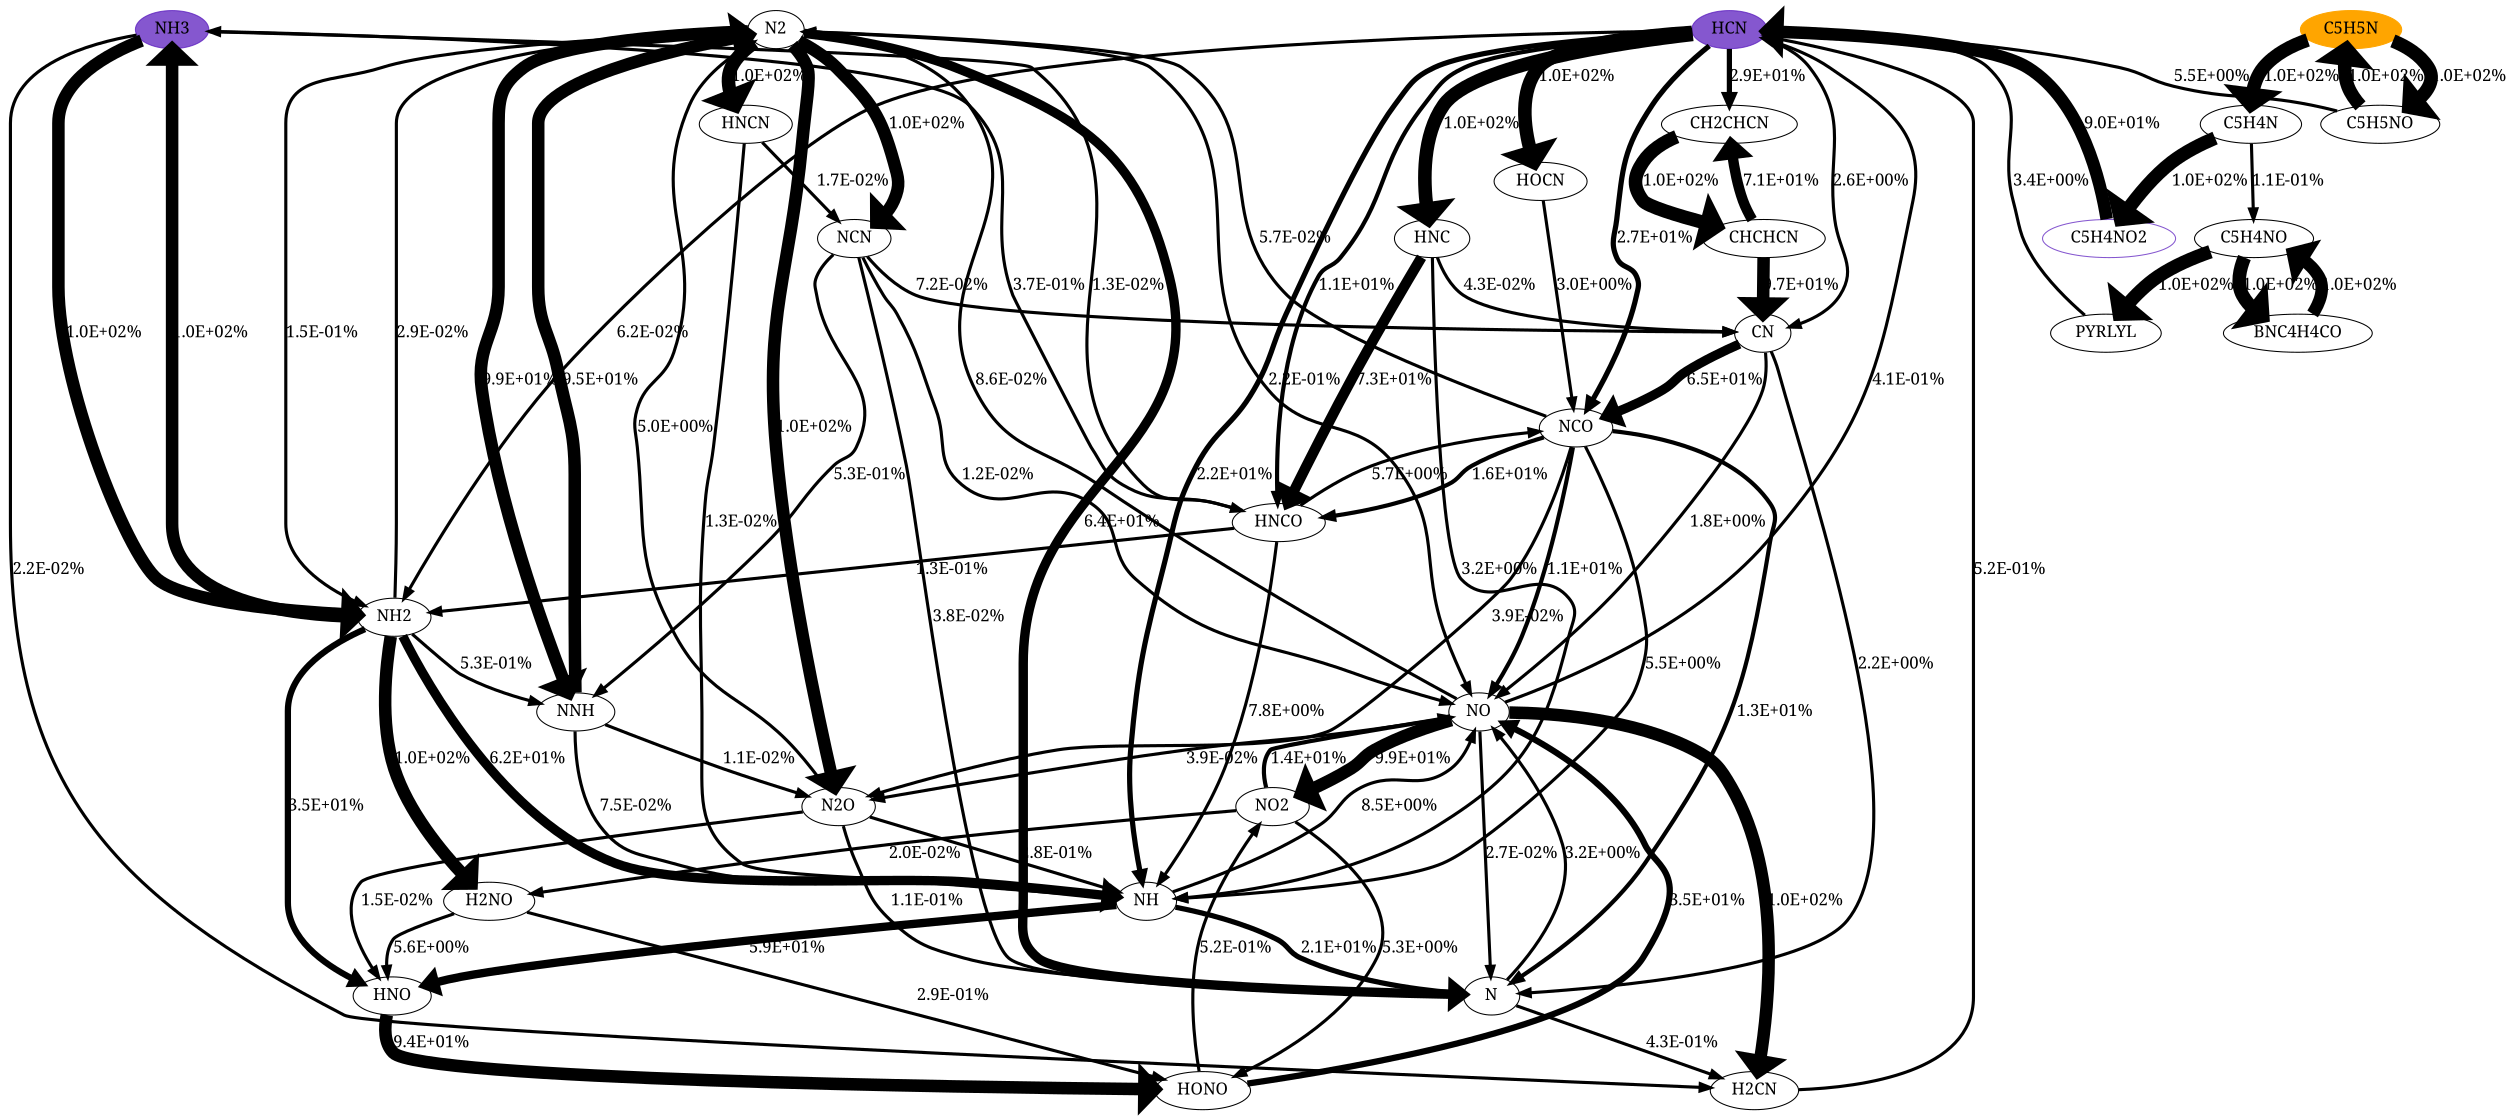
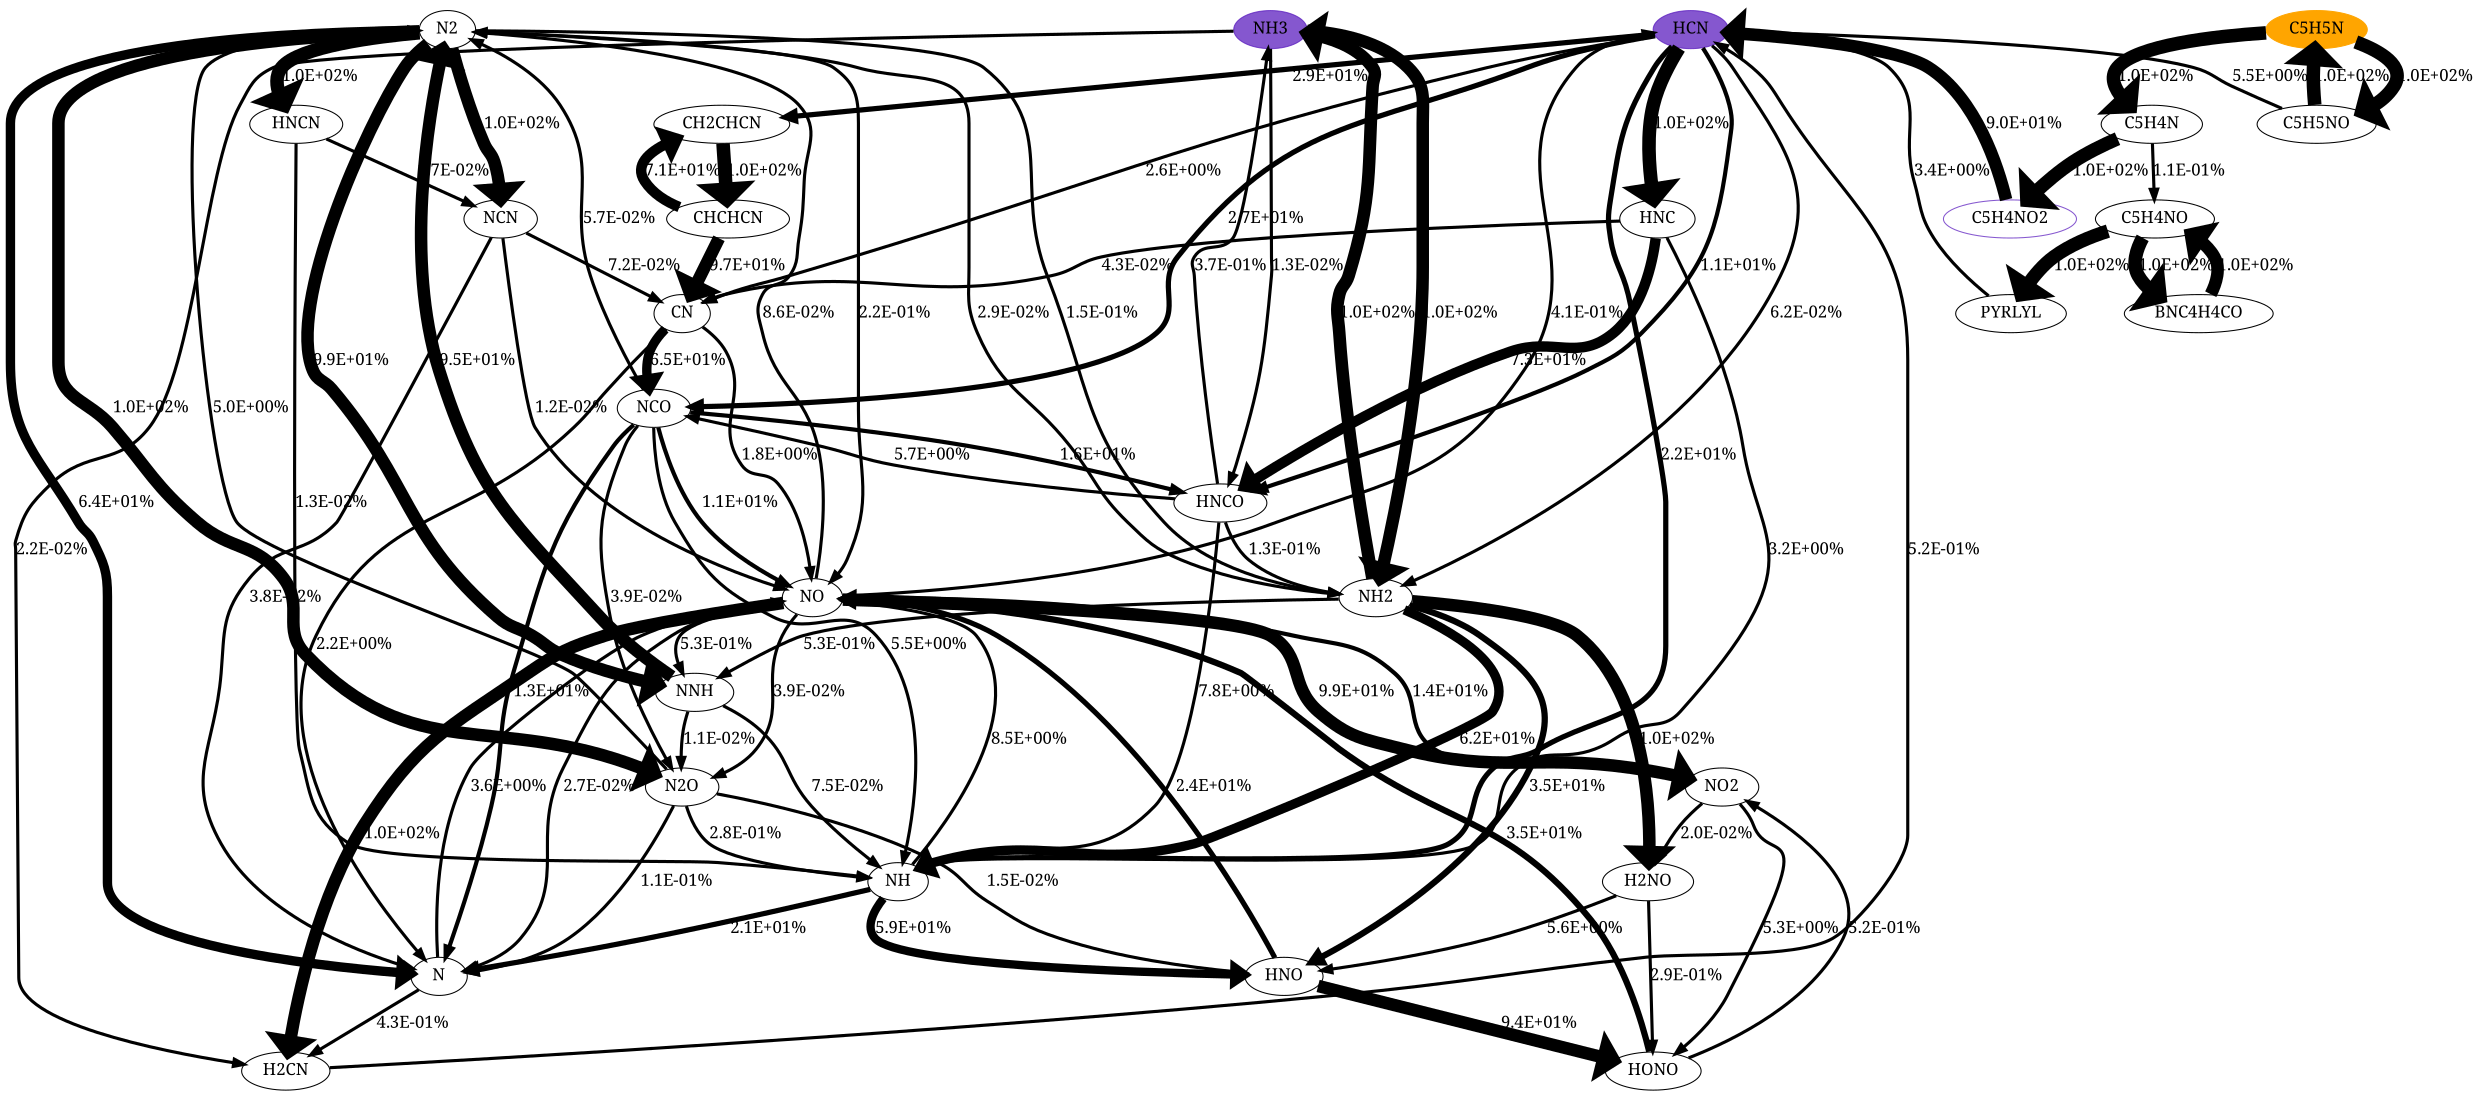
node "HOCN": removed
edge "NCN" -> "NNH": now "NO" -> "NNH"
edge "HNO" -> "NO": added, label "2.4E+01%"
edge "N" -> "NO": label "3.2E+00%" -> "3.6E+00%"
